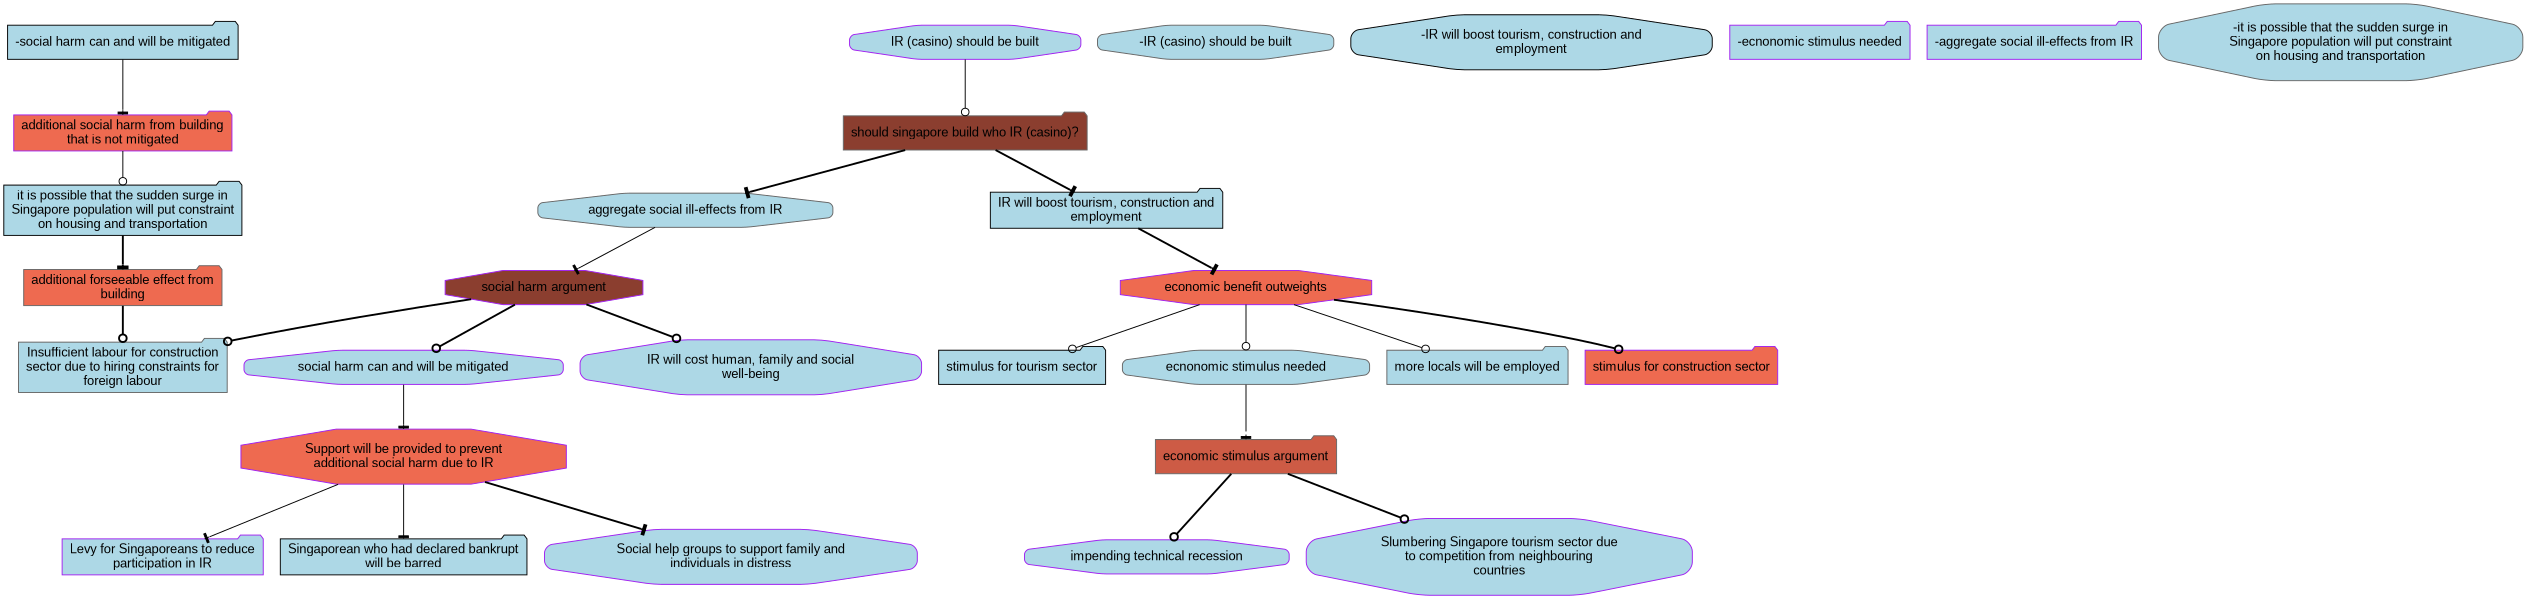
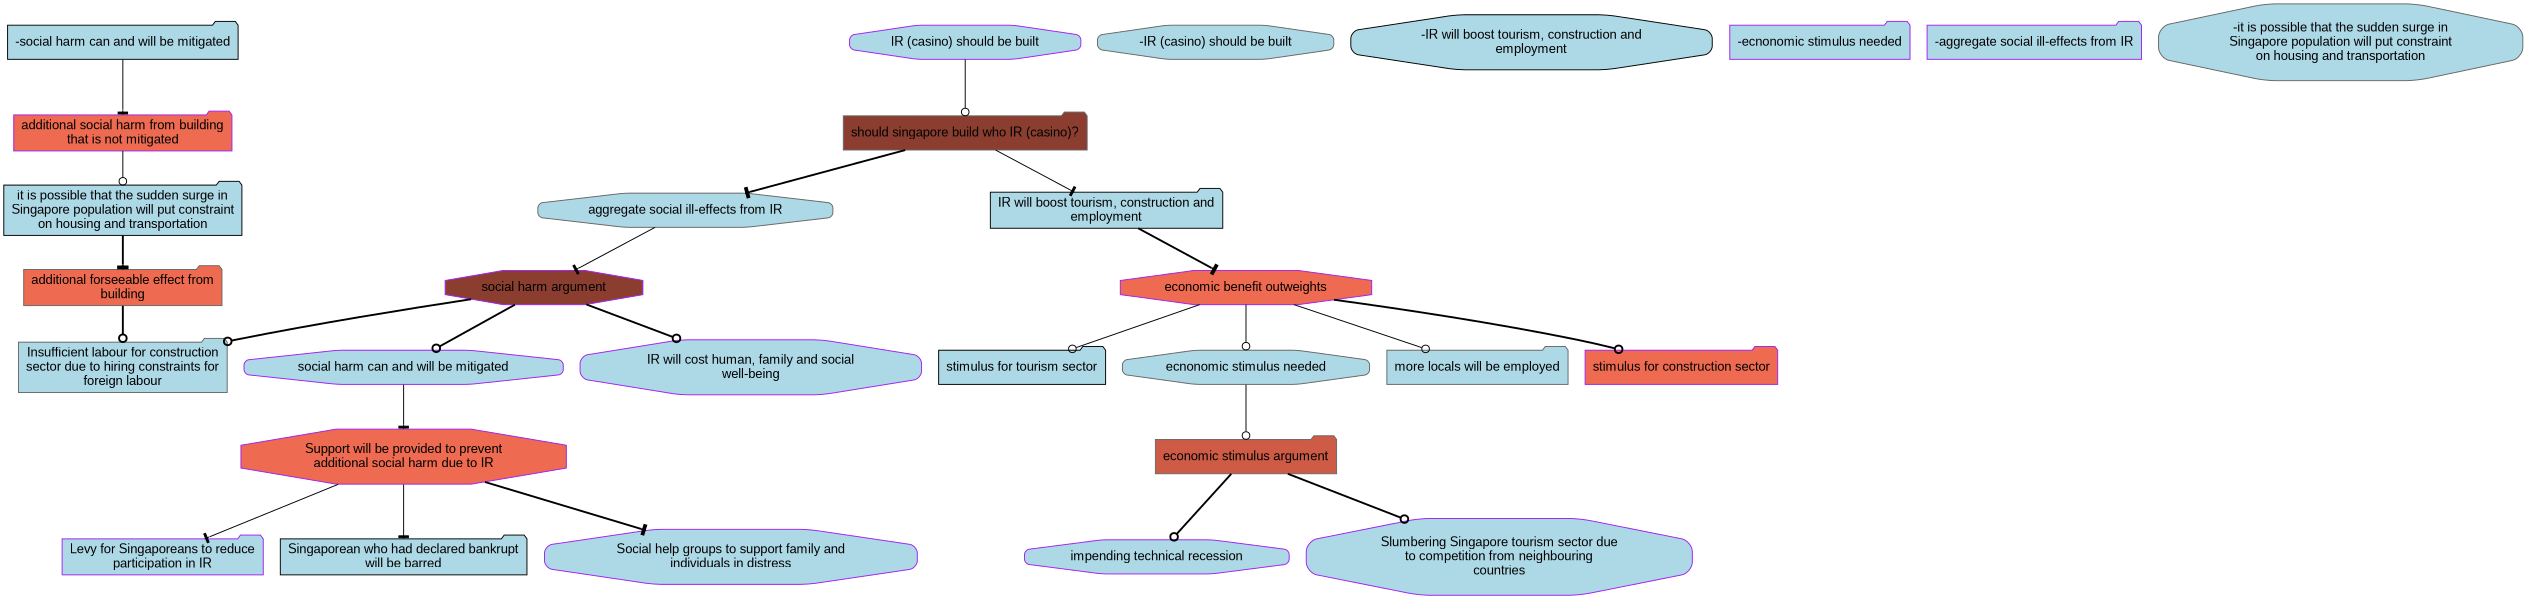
edge "should singapore build who IR (casino)?" -> "IR will boost tourism, construction and employment": style bold -> solid
edge "ecnonomic stimulus needed" -> "economic stimulus argument": arrowhead tee -> odot
